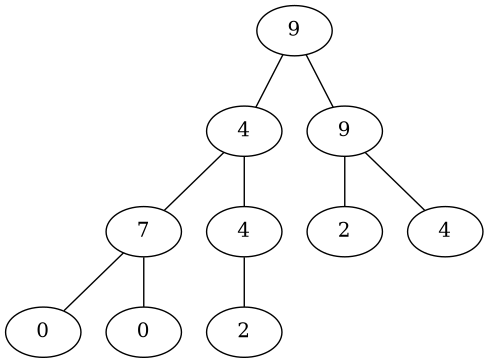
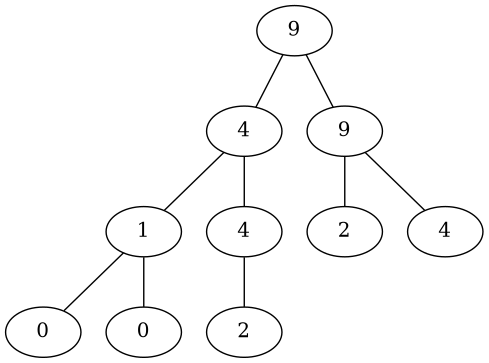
node "7": label "7" -> "1"
